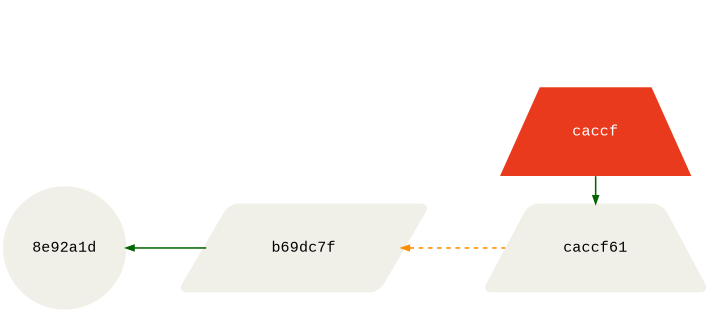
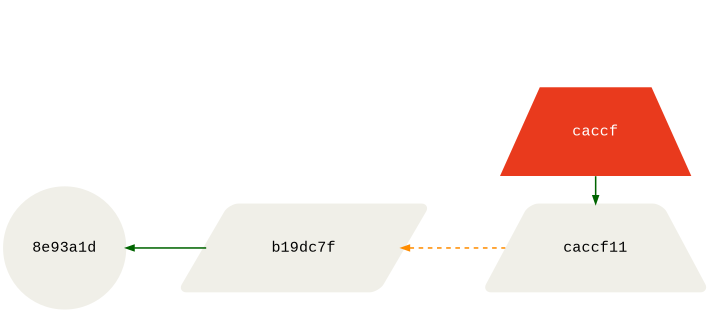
node "8e92a1d": label "8e92a1d" -> "8e93a1d"
node "b69dc7f": label "b69dc7f" -> "b19dc7f"
node "caccf61": label "caccf61" -> "caccf11"
